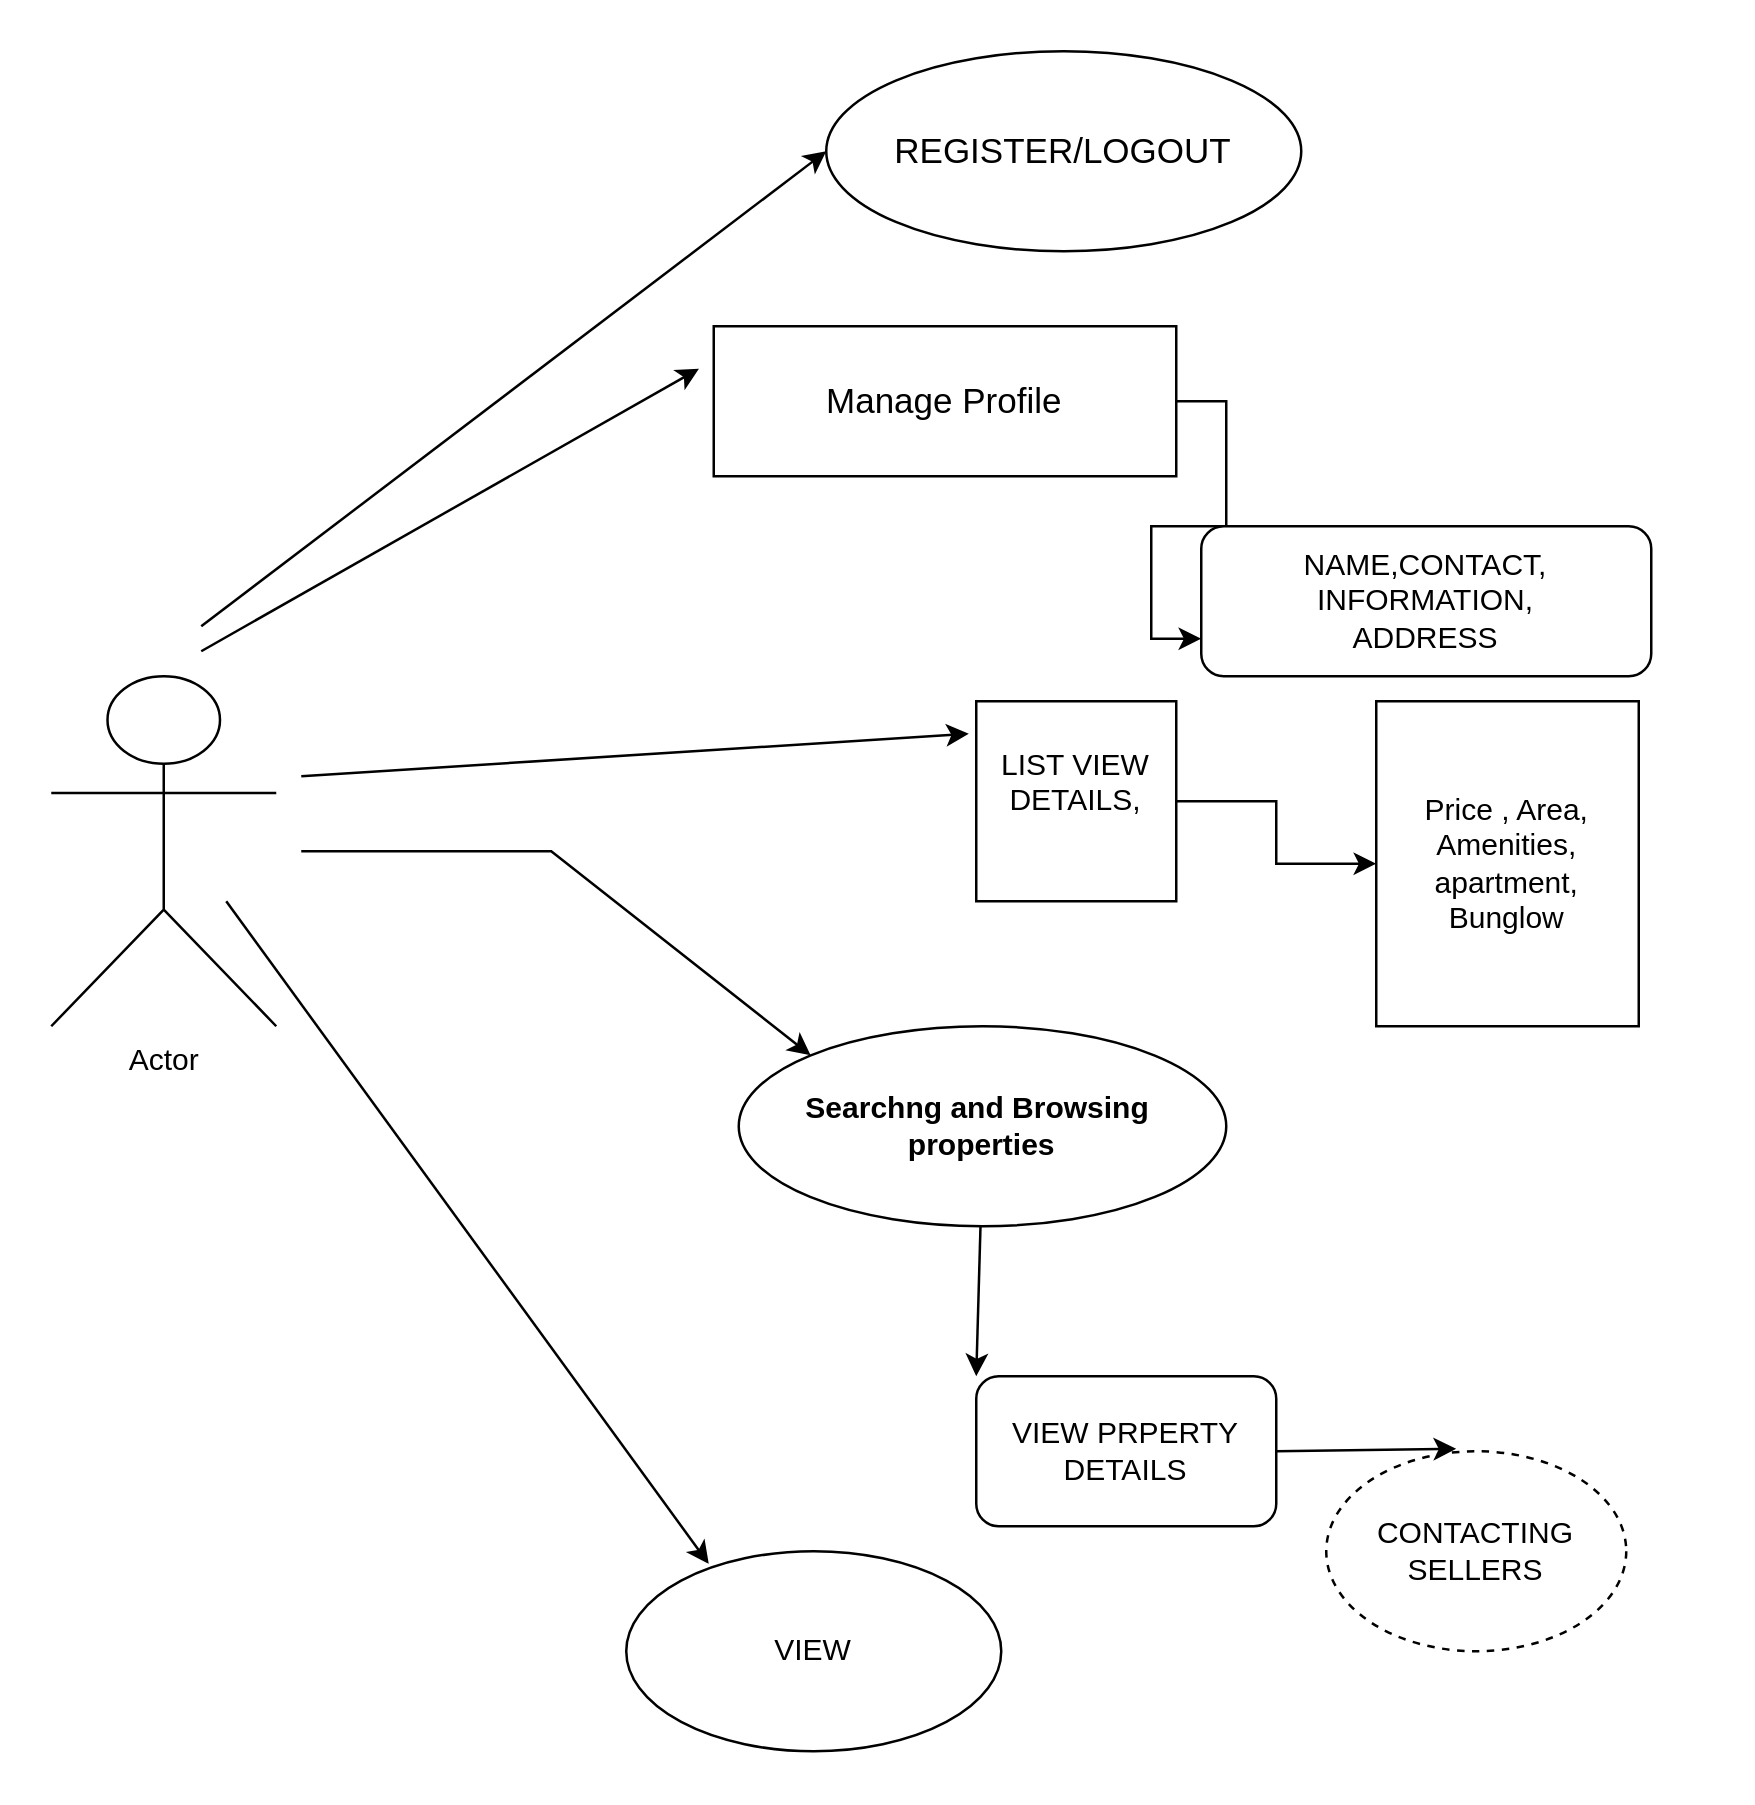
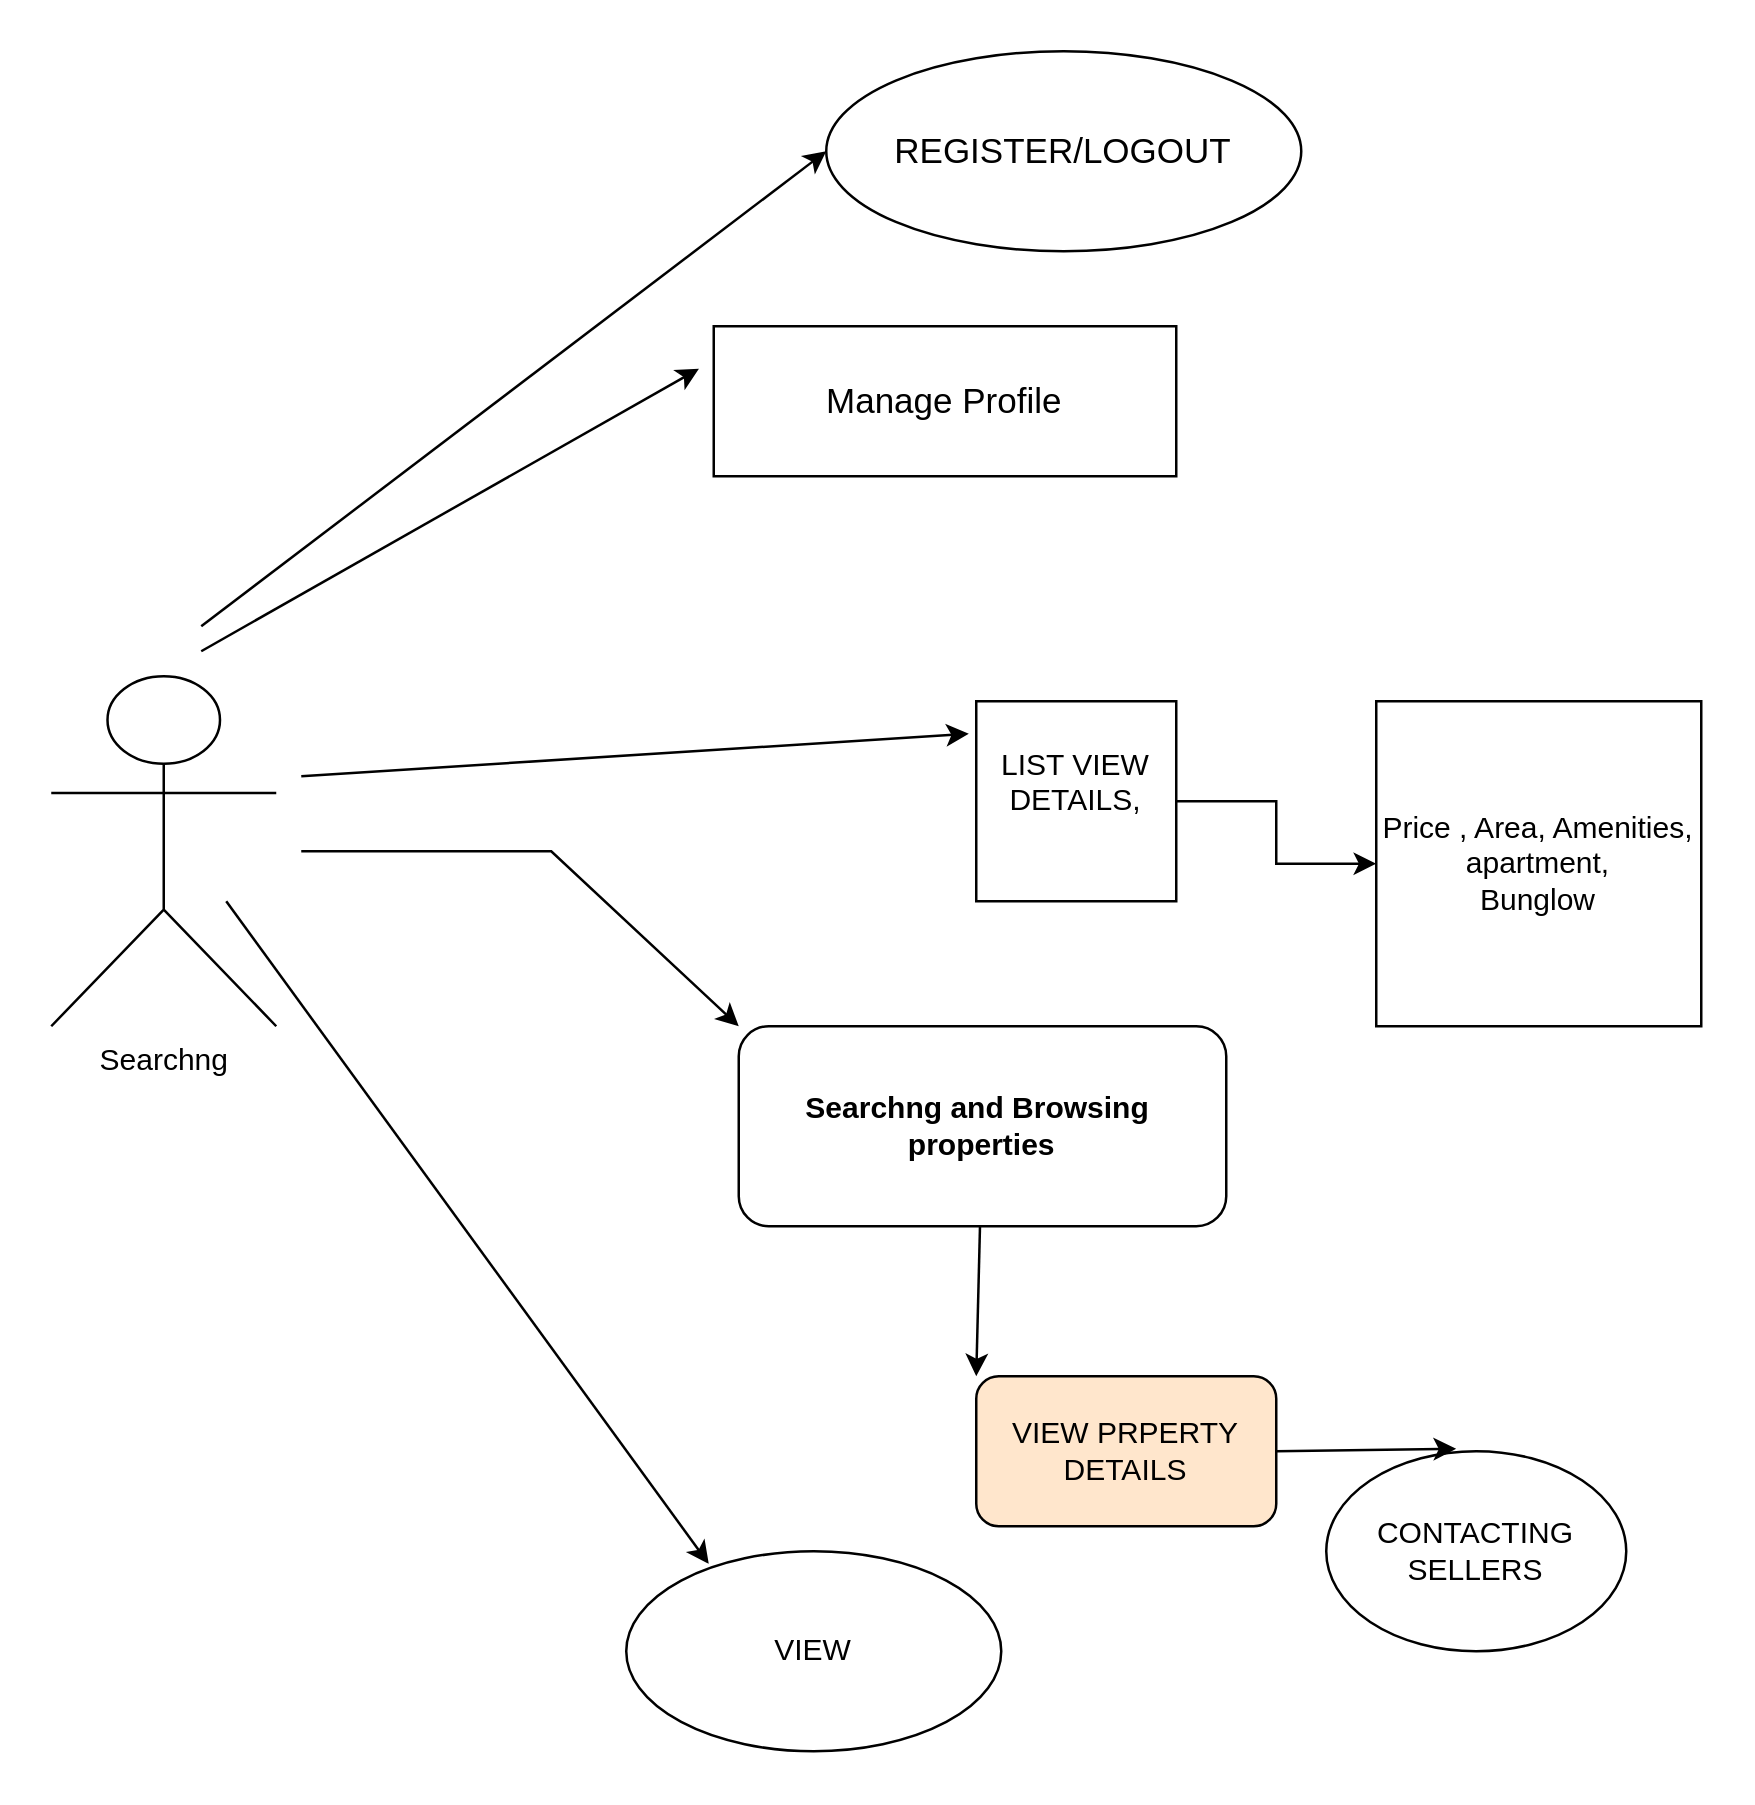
edge "Manage Profile" -> "NAME,CONTACT, INFORMATION, ADDRESS": removed
node "NAME,CONTACT, INFORMATION, ADDRESS": removed
node "Price , Area, Amenities, apartment, Bunglow": size 263x325 -> 325x325
node "Actor": label "Actor" -> "Searchng"
node "Searchng and Browsing properties": shape ellipse -> rounded rectangle
node "VIEW PRPERTY DETAILS": fillcolor #ffffff -> #ffe6cc
node "CONTACTING SELLERS": style dashed -> solid
